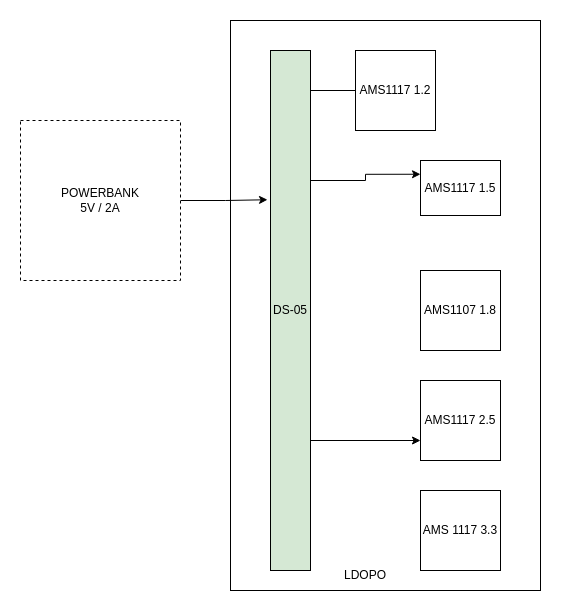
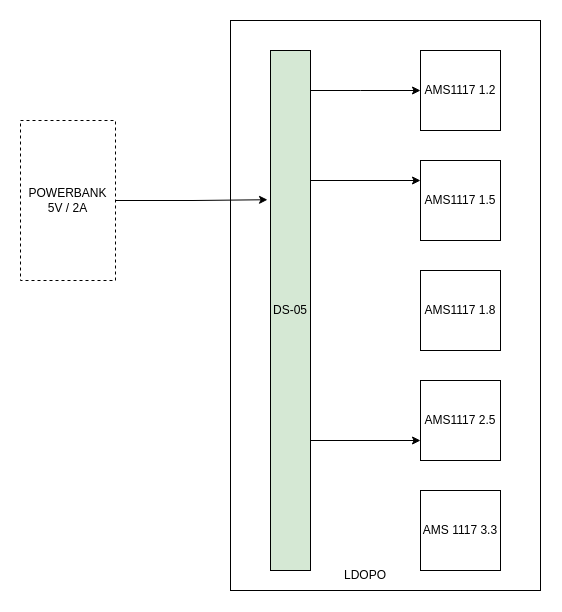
node "AMS1117 1.2": moved (396, 91) -> (461, 91)
node "AMS1117 1.5": size 80x55 -> 80x80
node "POWERBANK 5V / 2A": size 160x160 -> 95x160
node "AMS1107 1.8": label "AMS1107 1.8" -> "AMS1117 1.8"
